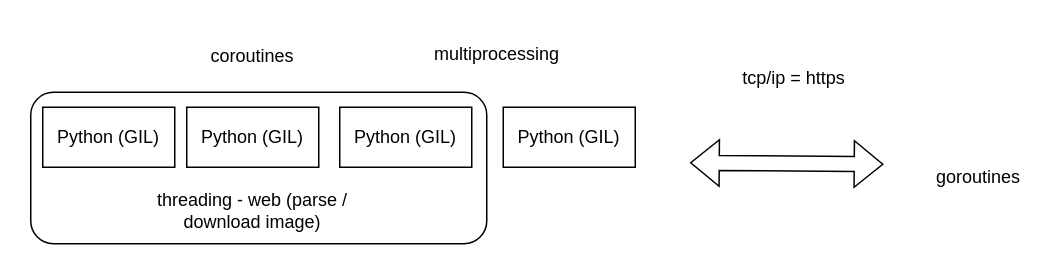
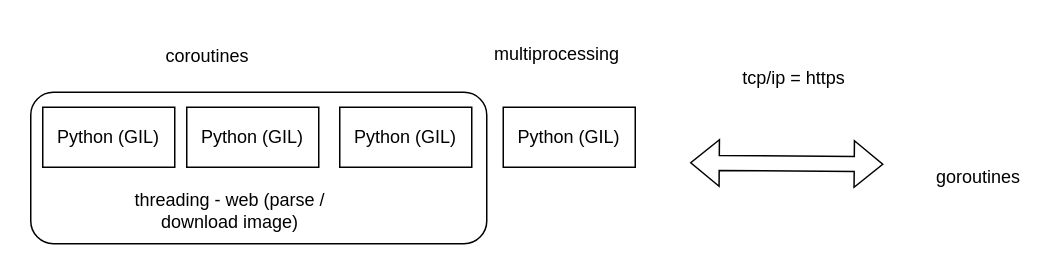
node "multiprocessing": moved (497, 55) -> (557, 55)
node "coroutines": moved (253, 56) -> (208, 56)
node "threading - web (parse / download image)": moved (253, 211) -> (230, 211)
